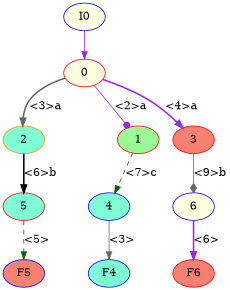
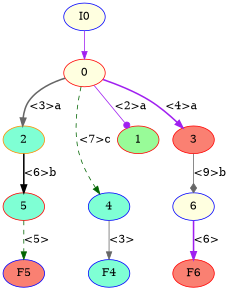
edge "1" -> "4": now "0" -> "4"
